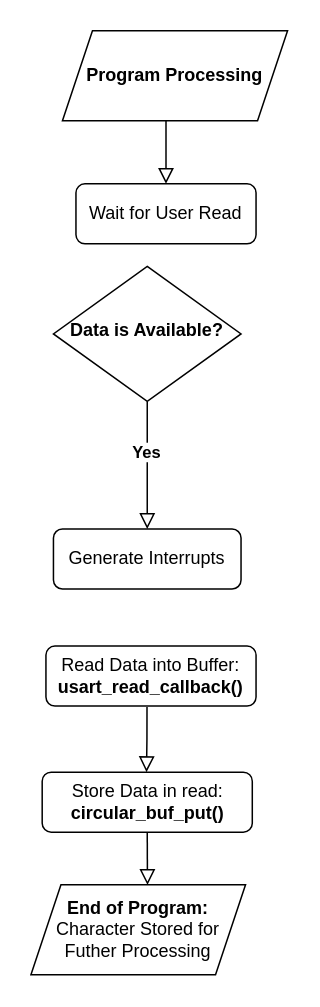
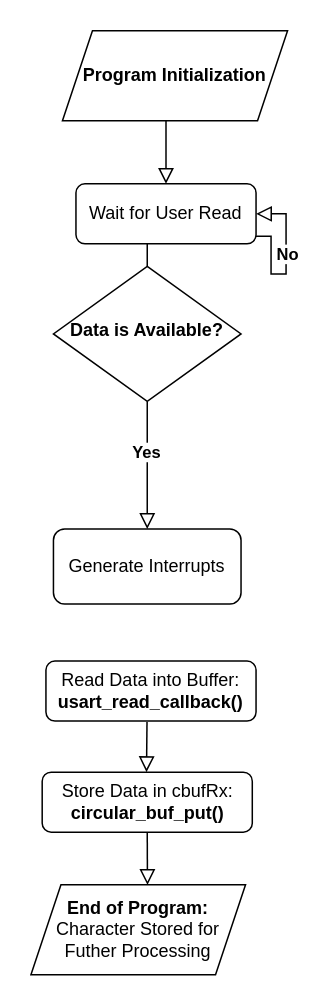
node "Program Processing": label "Program Processing" -> "Program Initialization"
edge "Data is Available?" -> "Wait for User Read": added, label "No"
node "Generate Interrupts": size 188x60 -> 188x75
node "Read Data into Buffer: usart_read_callback()": moved (151, 676) -> (151, 691)
node "Store Data in read: circular_buf_put()": label "Store Data in read: circular_buf_put()" -> "Store Data in cbufRx: circular_buf_put()"
